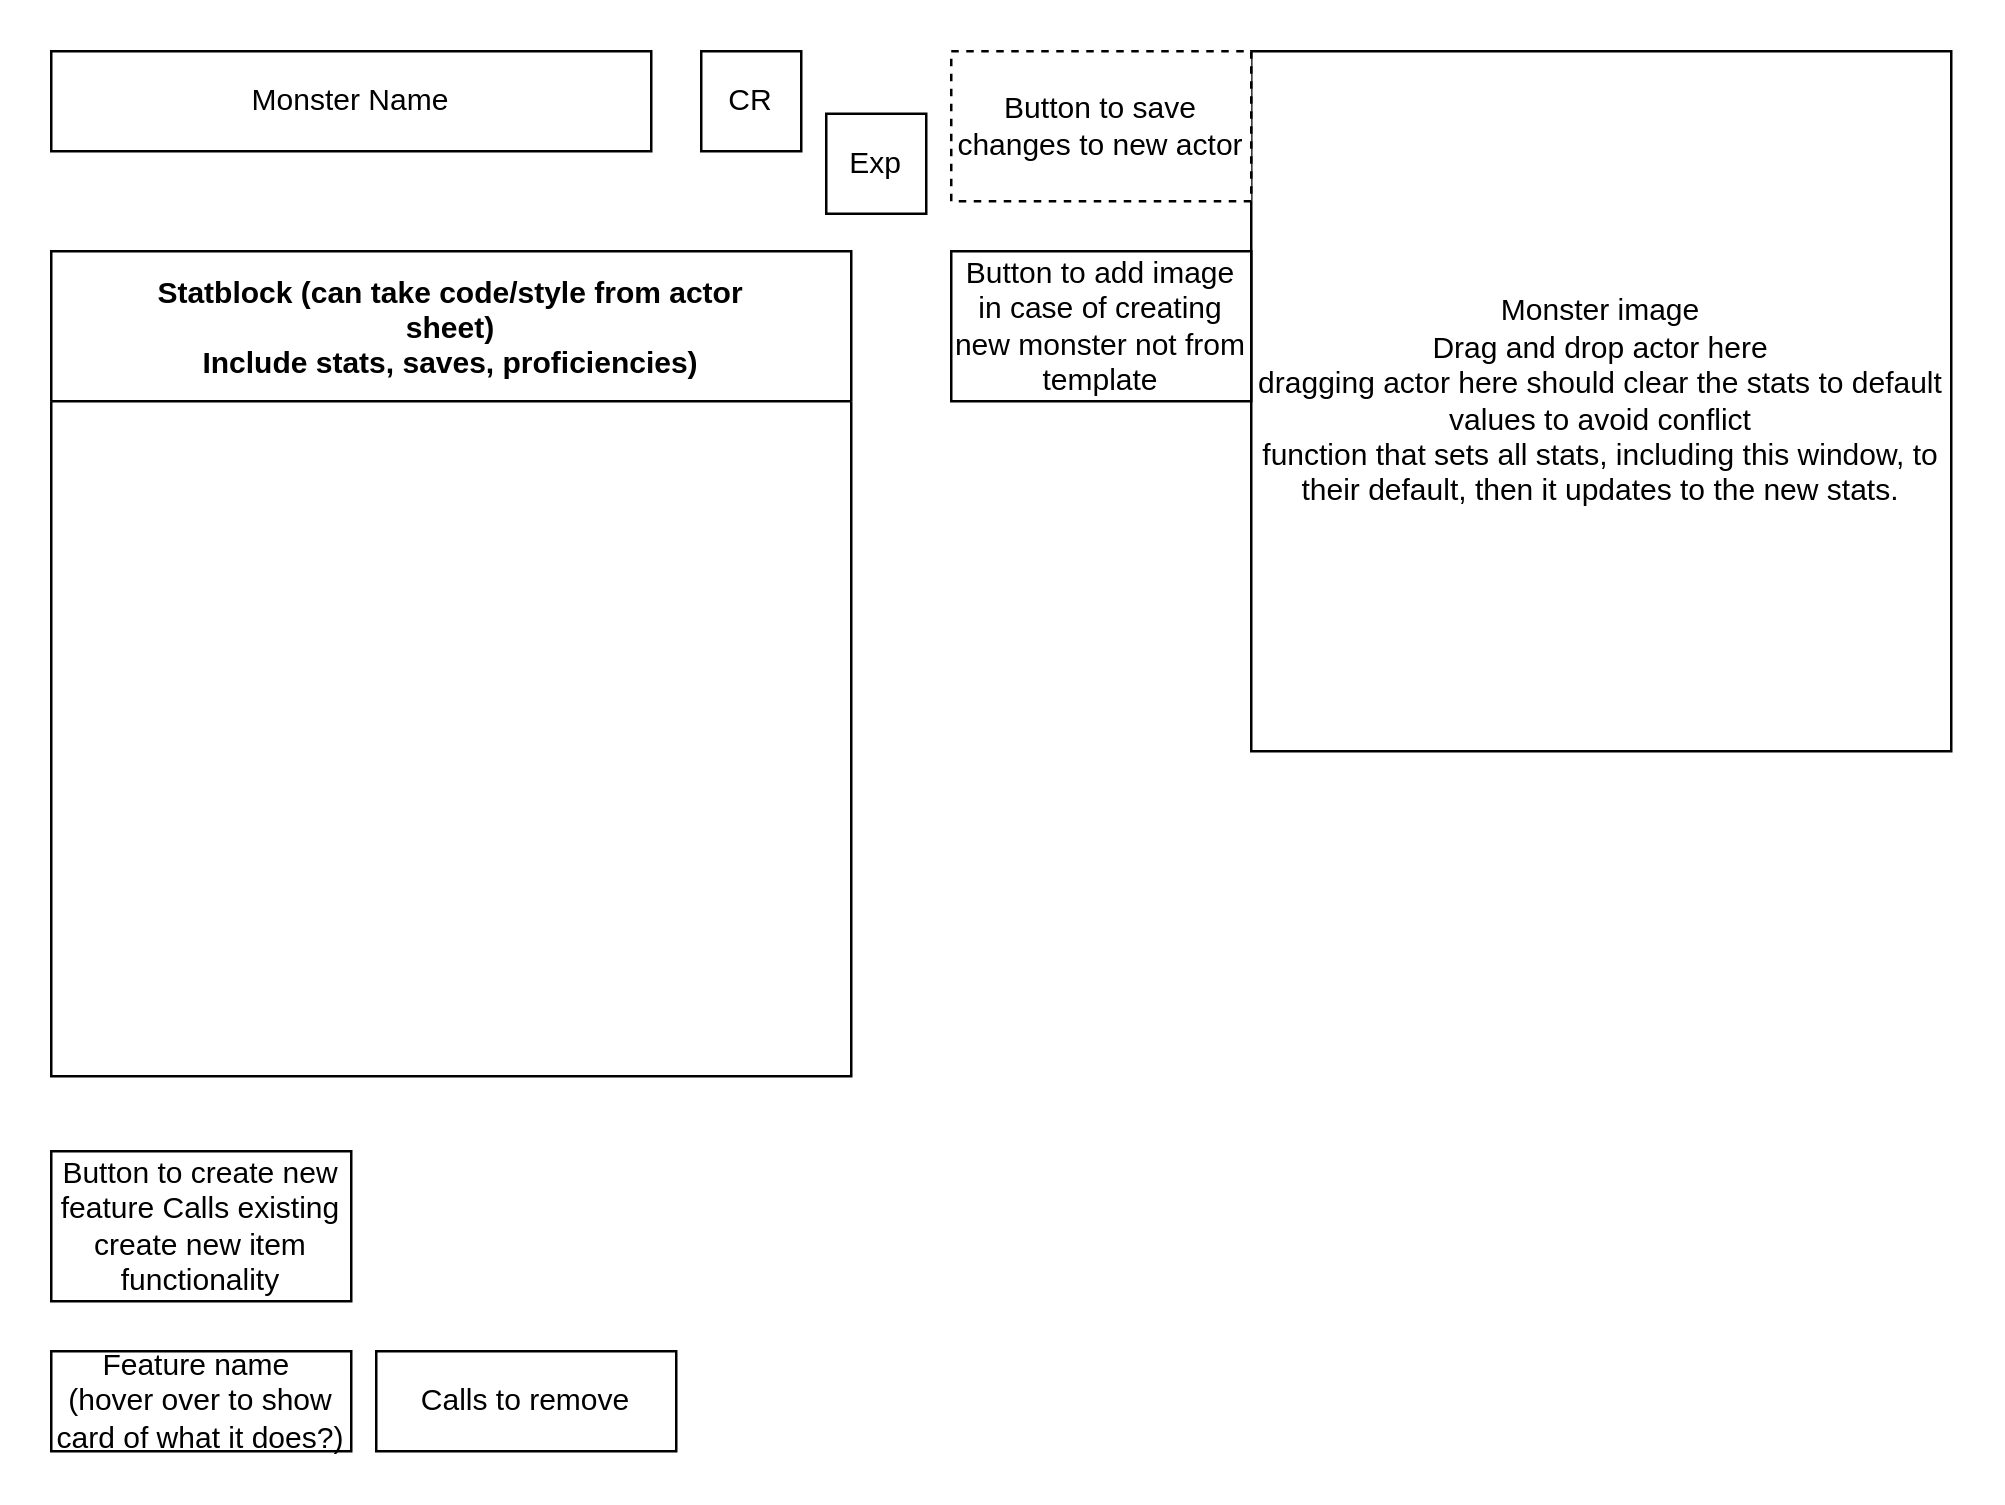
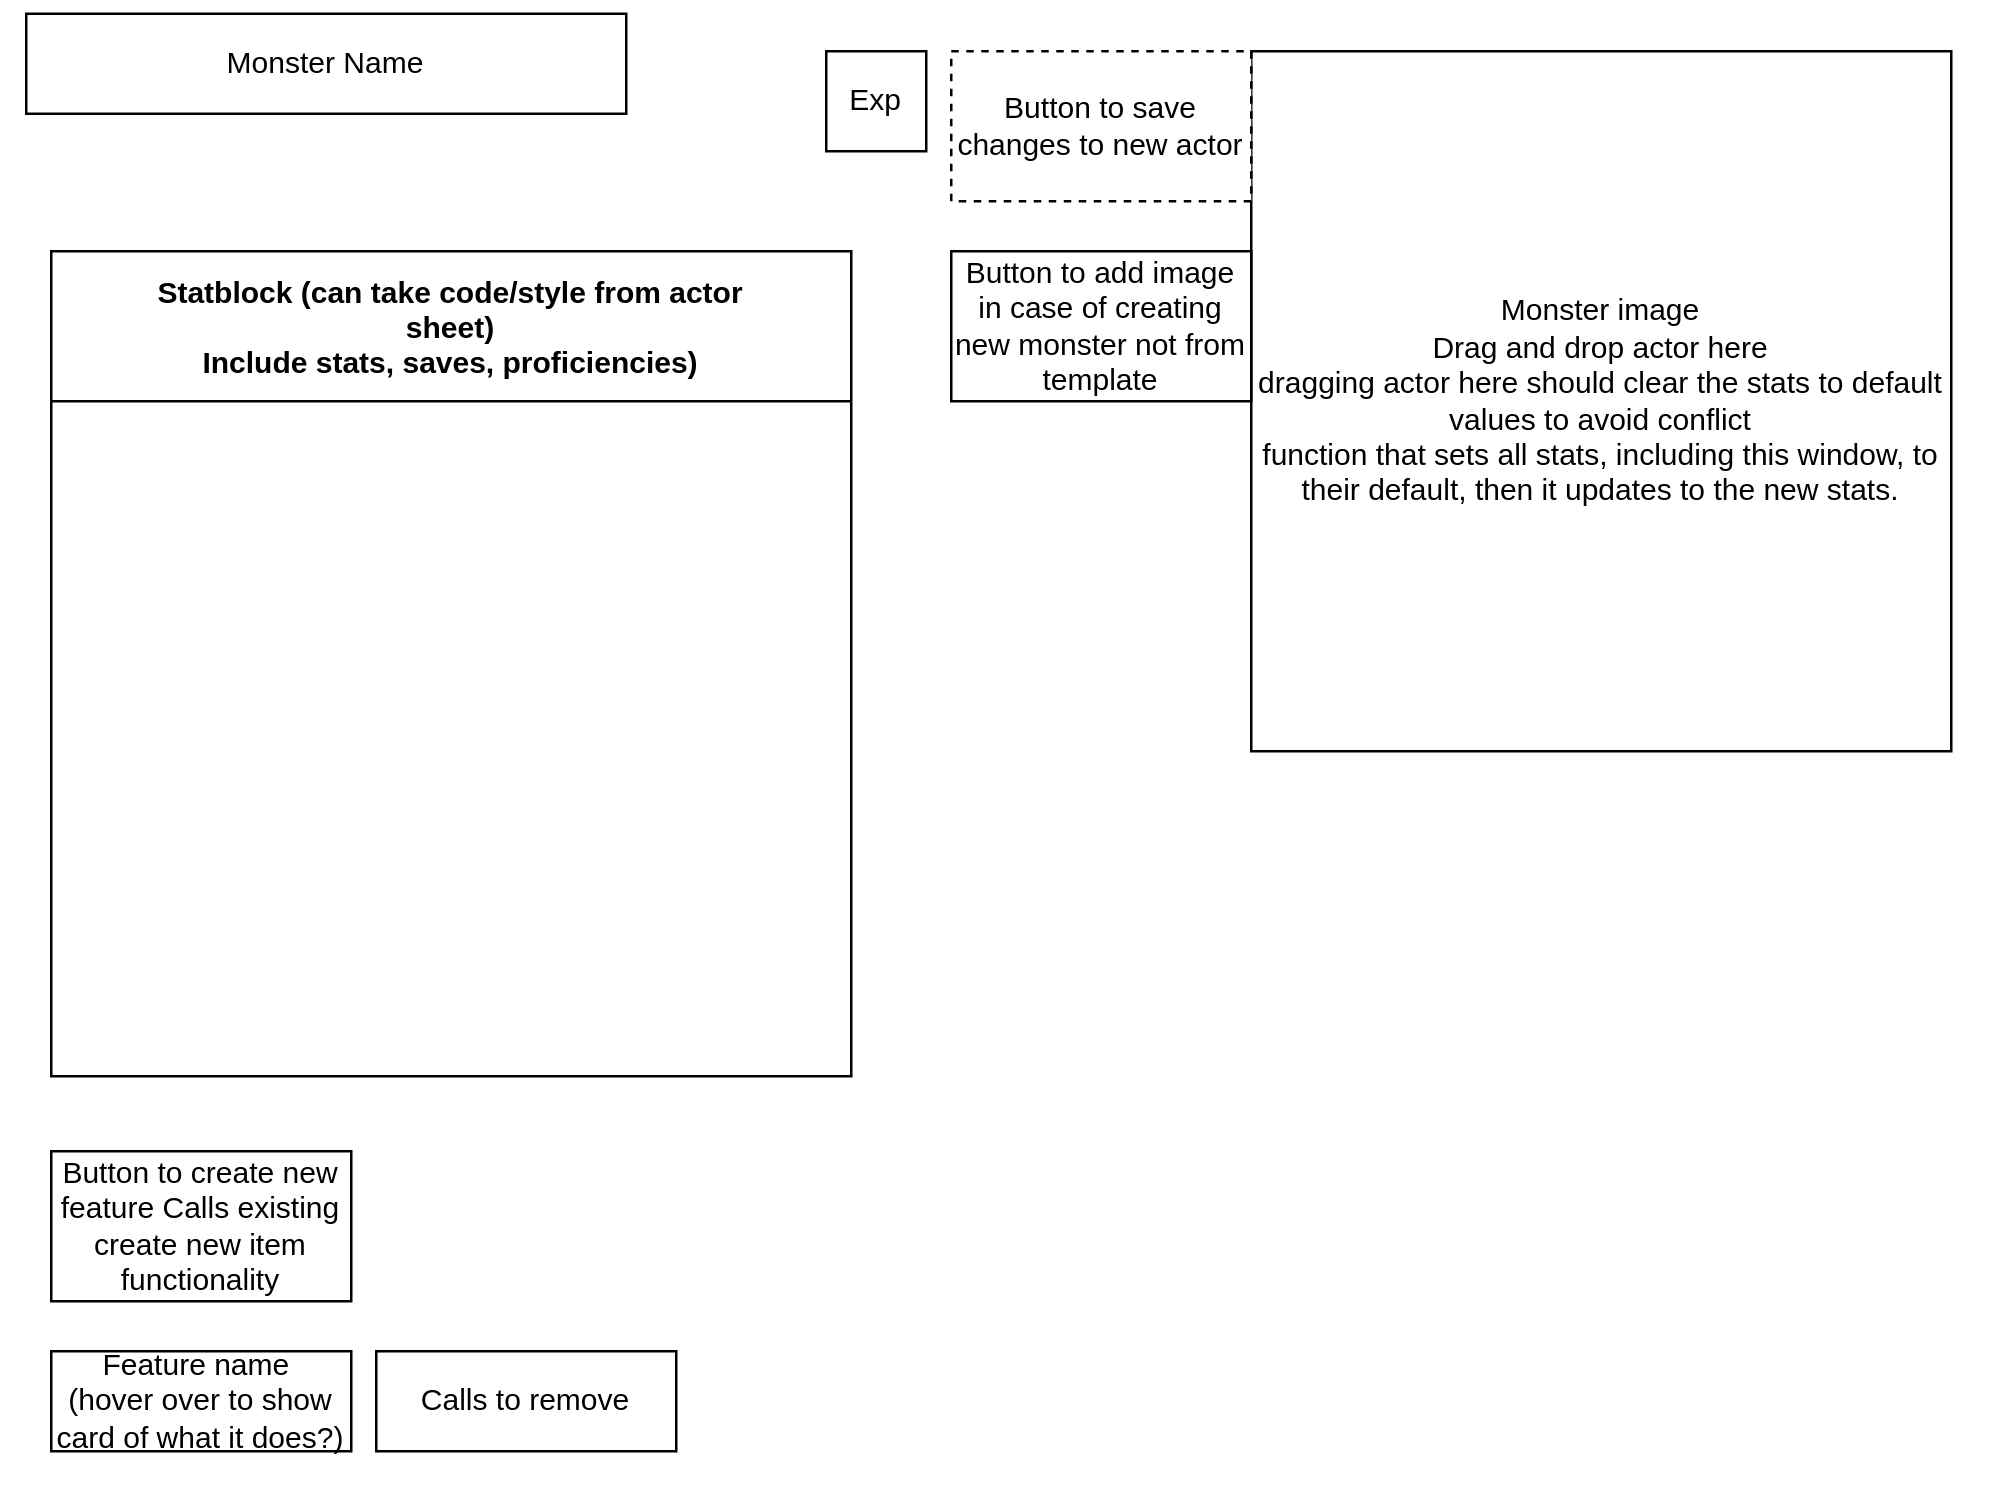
node "Monster Name": moved (351, 101) -> (326, 64)
node "CR": removed
node "Exp": moved (876, 164) -> (876, 101)
